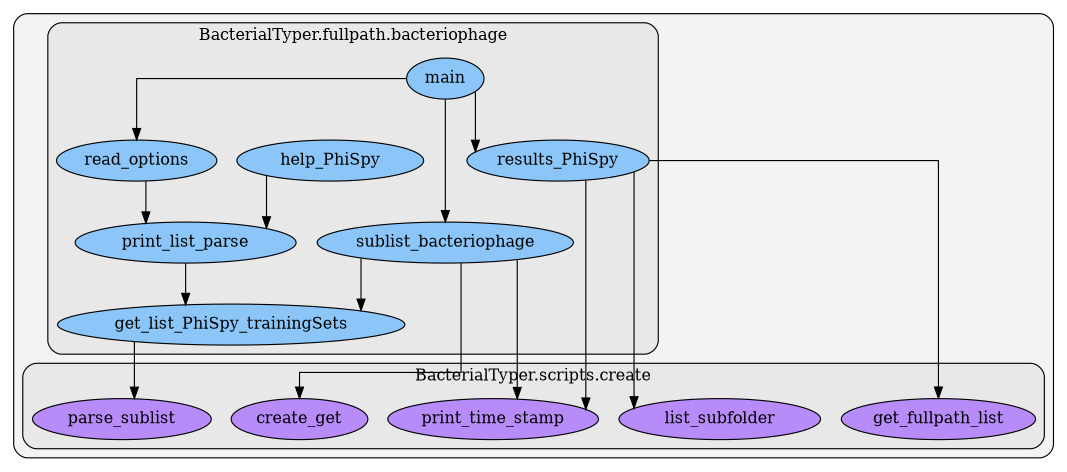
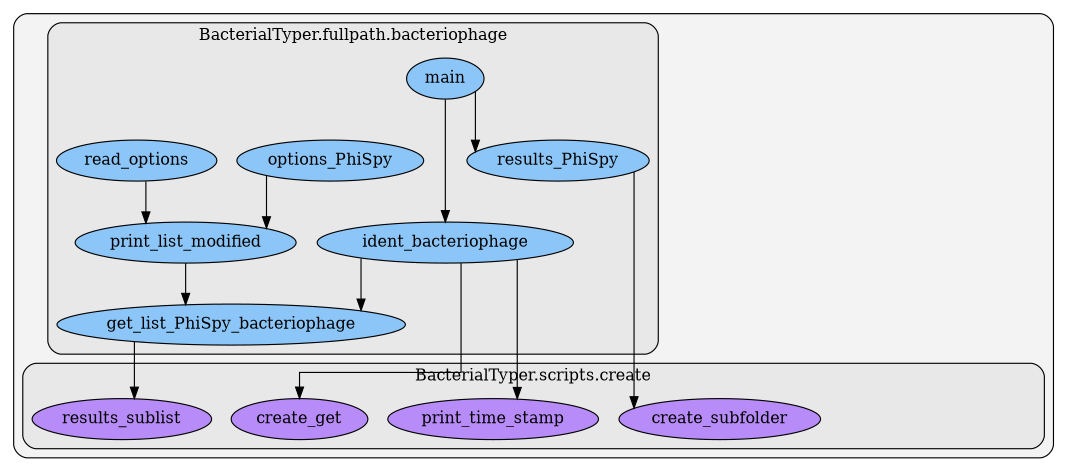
edge "main" -> "read_options": removed
node "help_PhiSpy": label "help_PhiSpy" -> "options_PhiSpy"
node "print_list_parse": label "print_list_parse" -> "print_list_modified"
node "sublist_bacteriophage": label "sublist_bacteriophage" -> "ident_bacteriophage"
edge "results_PhiSpy" -> "print_time_stamp": removed
node "get_list_PhiSpy_trainingSets": label "get_list_PhiSpy_trainingSets" -> "get_list_PhiSpy_bacteriophage"
node "parse_sublist": label "parse_sublist" -> "results_sublist"
node "list_subfolder": label "list_subfolder" -> "create_subfolder"
node "get_fullpath_list": removed
